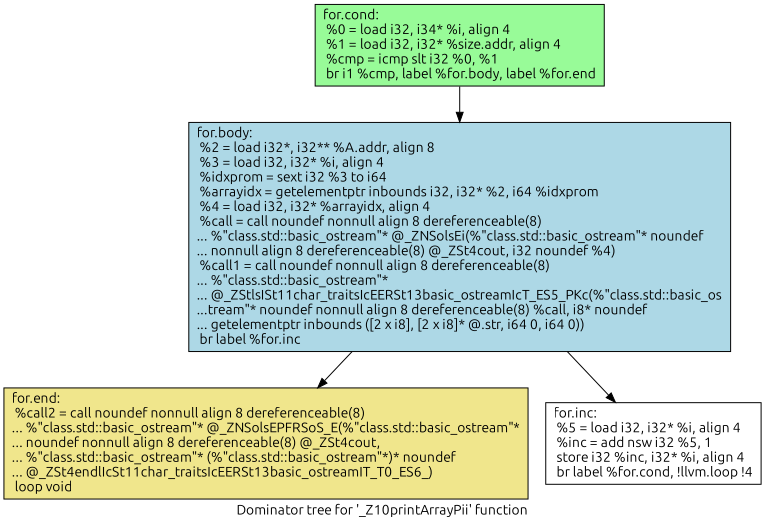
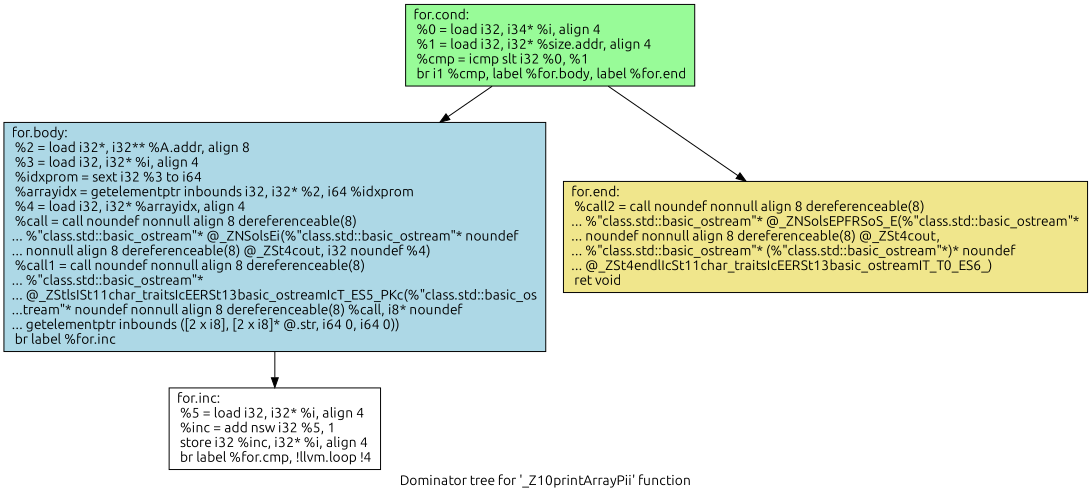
edge "for.body:" -> "for.end:": now "for.cond:" -> "for.end:"
node "for.inc:": text "br label %for.cond, !llvm.loop !4" -> "br label %for.cmp, !llvm.loop !4"
node "for.end:": text "loop void" -> "ret void"
